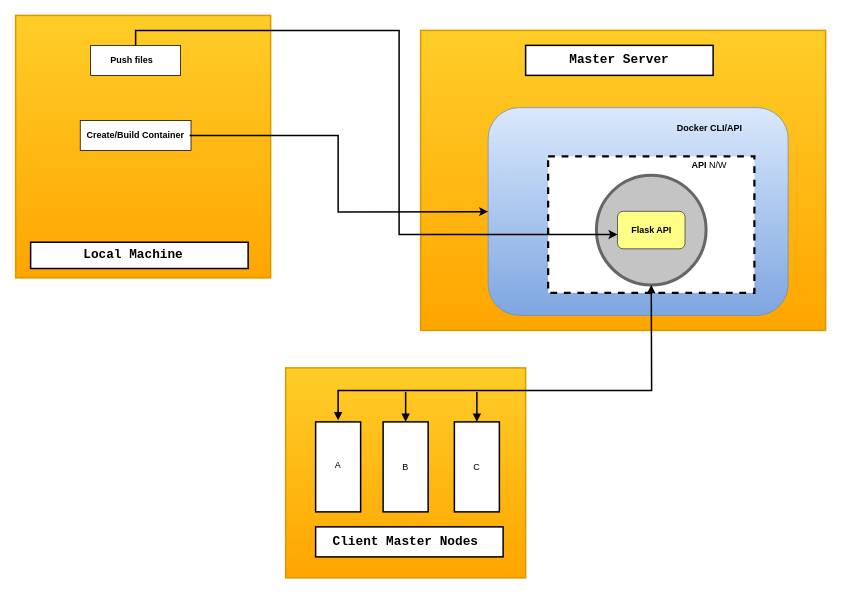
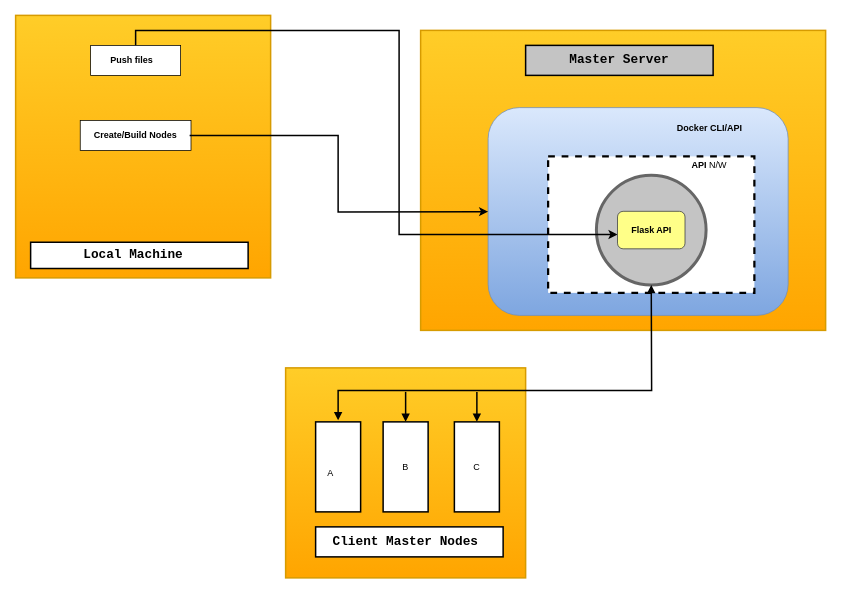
node "Master Server": fillcolor #ffffff -> #c4c4c4
node "Create/Build Container": label "Create/Build Container" -> "Create/Build Nodes"
node "A": moved (338, 465) -> (330, 473)
